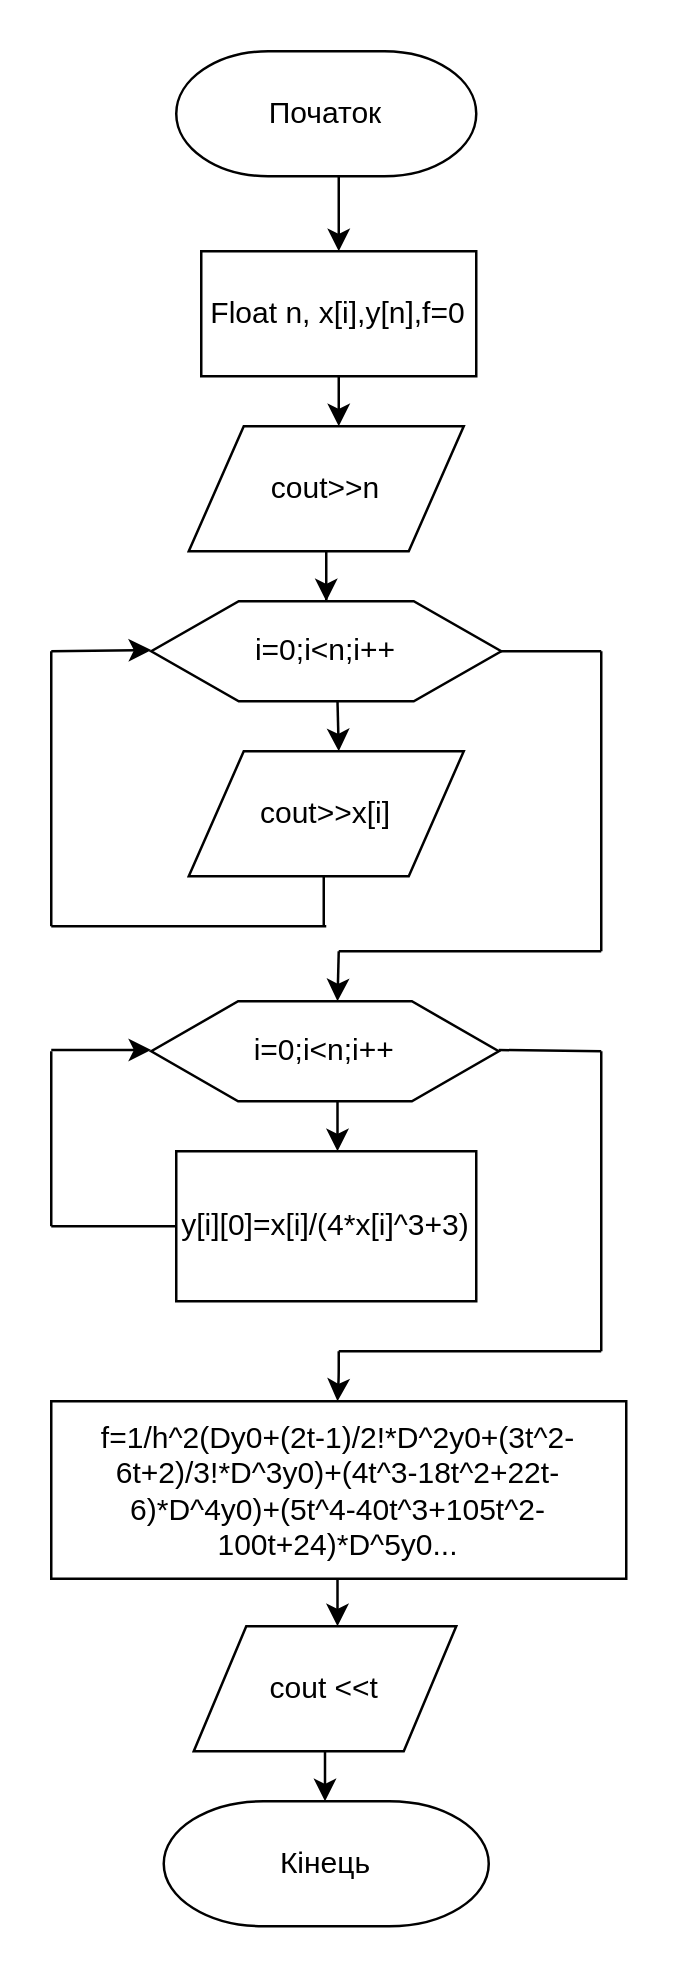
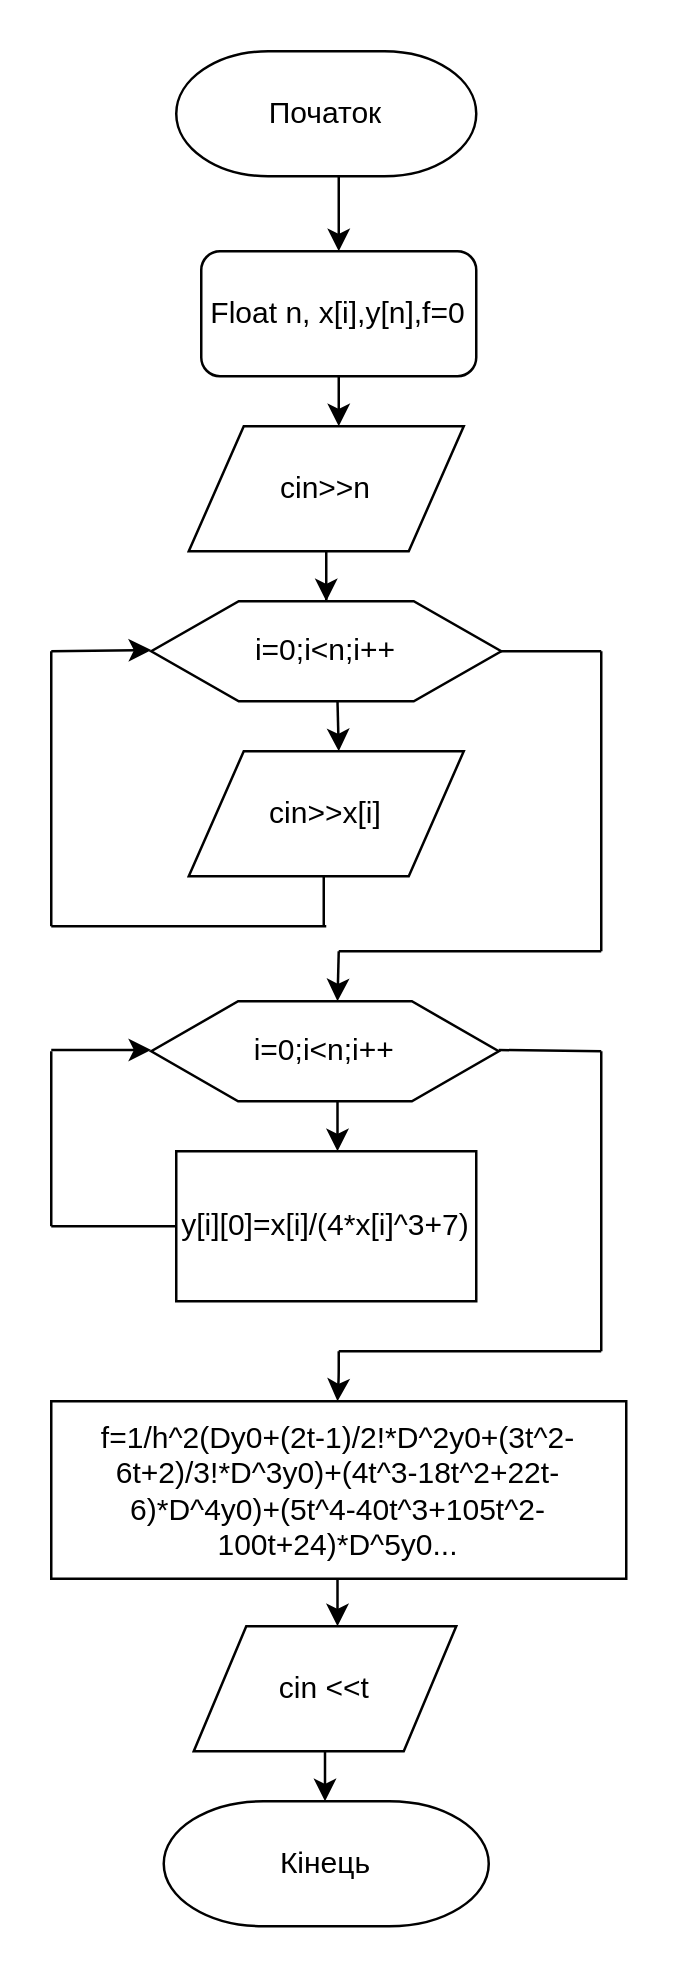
node "Float n, x[i],y[n],f=0": shape rectangle -> rounded rectangle
node "cout>>n": label "cout>>n" -> "cin>>n"
node "cout>>x[i]": label "cout>>x[i]" -> "cin>>x[i]"
node "y[i][0]=x[i]/(4*x[i]^3+3)": label "y[i][0]=x[i]/(4*x[i]^3+3)" -> "y[i][0]=x[i]/(4*x[i]^3+7)"
node "cout <<t": label "cout <<t" -> "cin <<t"
